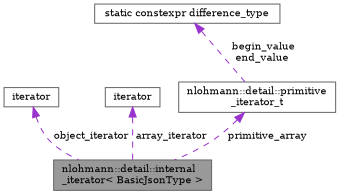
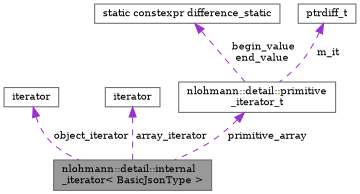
node "static constexpr difference_type": label "static constexpr difference_type" -> "static constexpr difference_static"
node "ptrdiff_t": added
